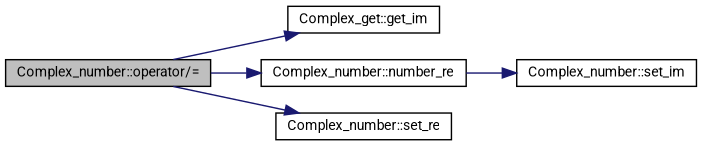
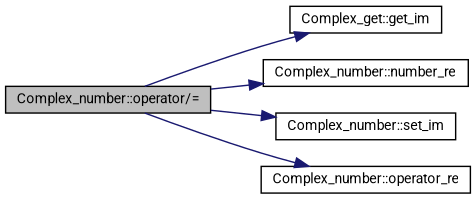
edge "Complex_number::number_re" -> "Complex_number::set_im": now "Complex_number::operator/=" -> "Complex_number::set_im"
node "Complex_number::set_re": label "Complex_number::set_re" -> "Complex_number::operator_re"
